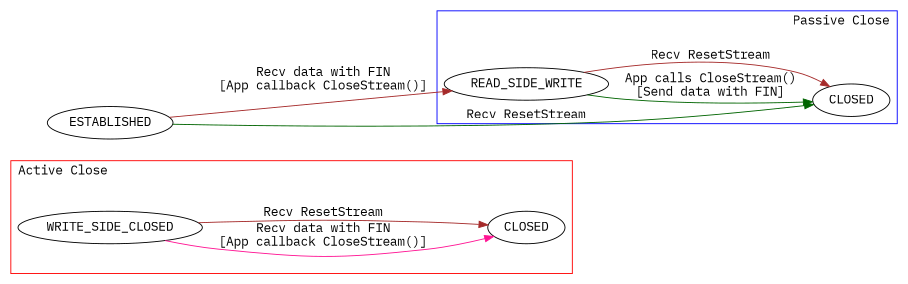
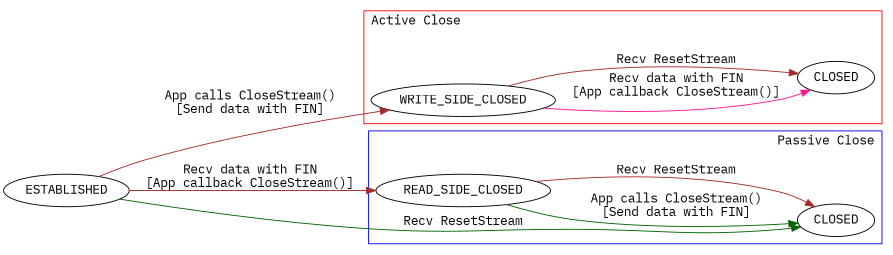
node "READ_SIDE_WRITE": label "READ_SIDE_WRITE" -> "READ_SIDE_CLOSED"
edge "ESTABLISHED" -> "WRITE_SIDE_CLOSED": added, label "App calls CloseStream() [Send data with FIN]"
